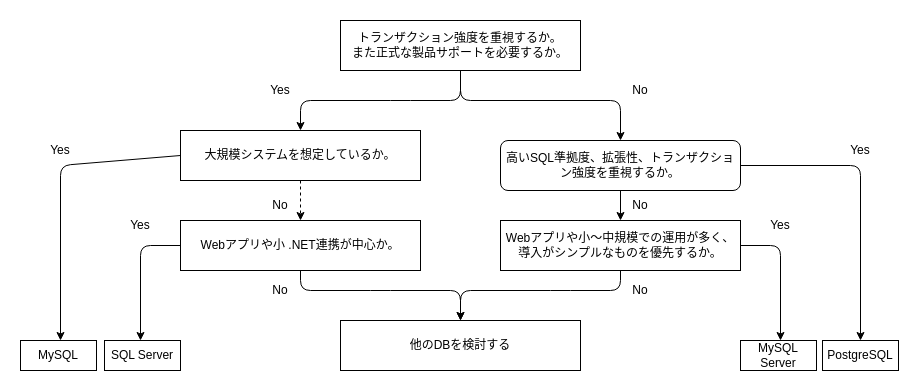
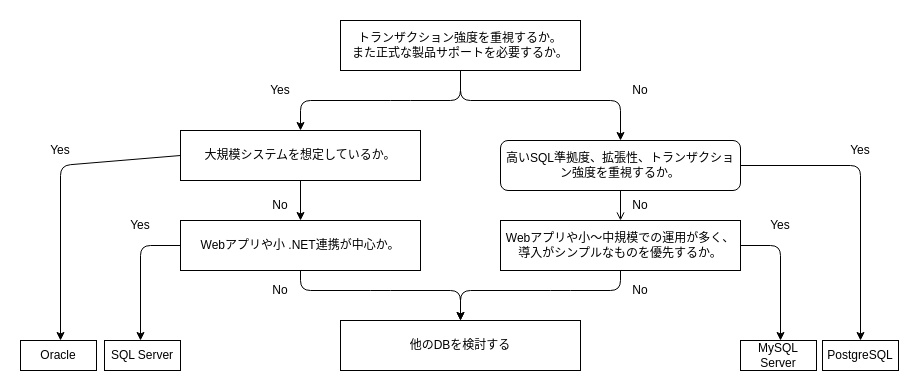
edge "大規模システムを想定しているか。" -> "Webアプリや小 .NET連携が中心か。": style dashed -> solid
edge "高いSQL準拠度、拡張性、トランザクション強度を重視するか。" -> "Webアプリや小〜中規模での運用が多く、導入がシンプルなものを優先するか。": arrowhead classic -> open
node "MySQL": label "MySQL" -> "Oracle"
